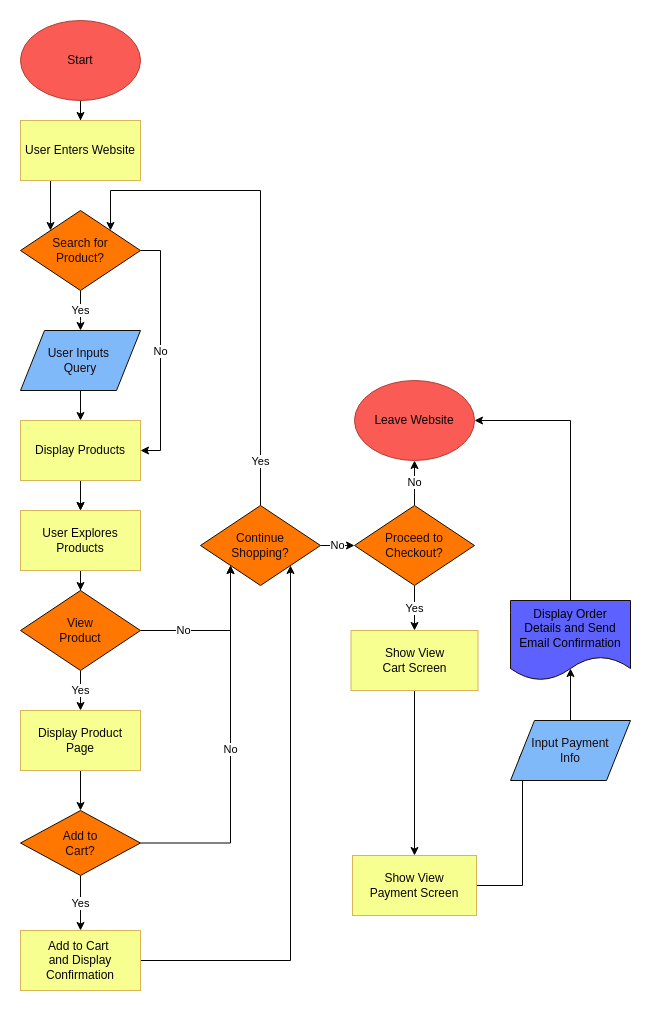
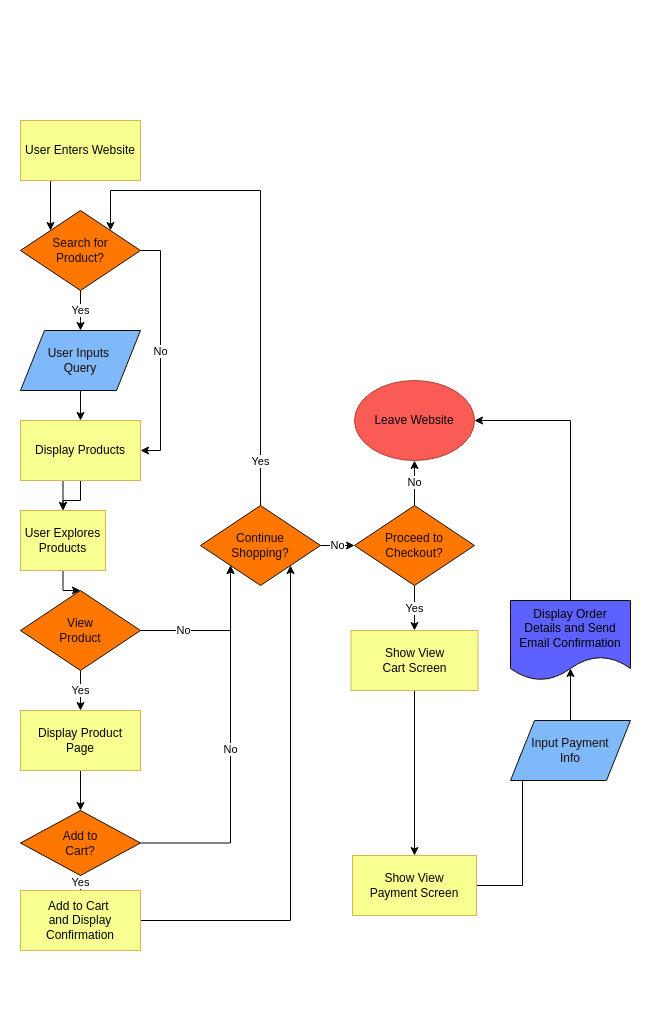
node "Start": removed
edge "Start" -> "User Enters Website": removed
node "User Explores Products": size 120x60 -> 85x60
node "Add to Cart and Display Confirmation": moved (81, 961) -> (81, 921)
